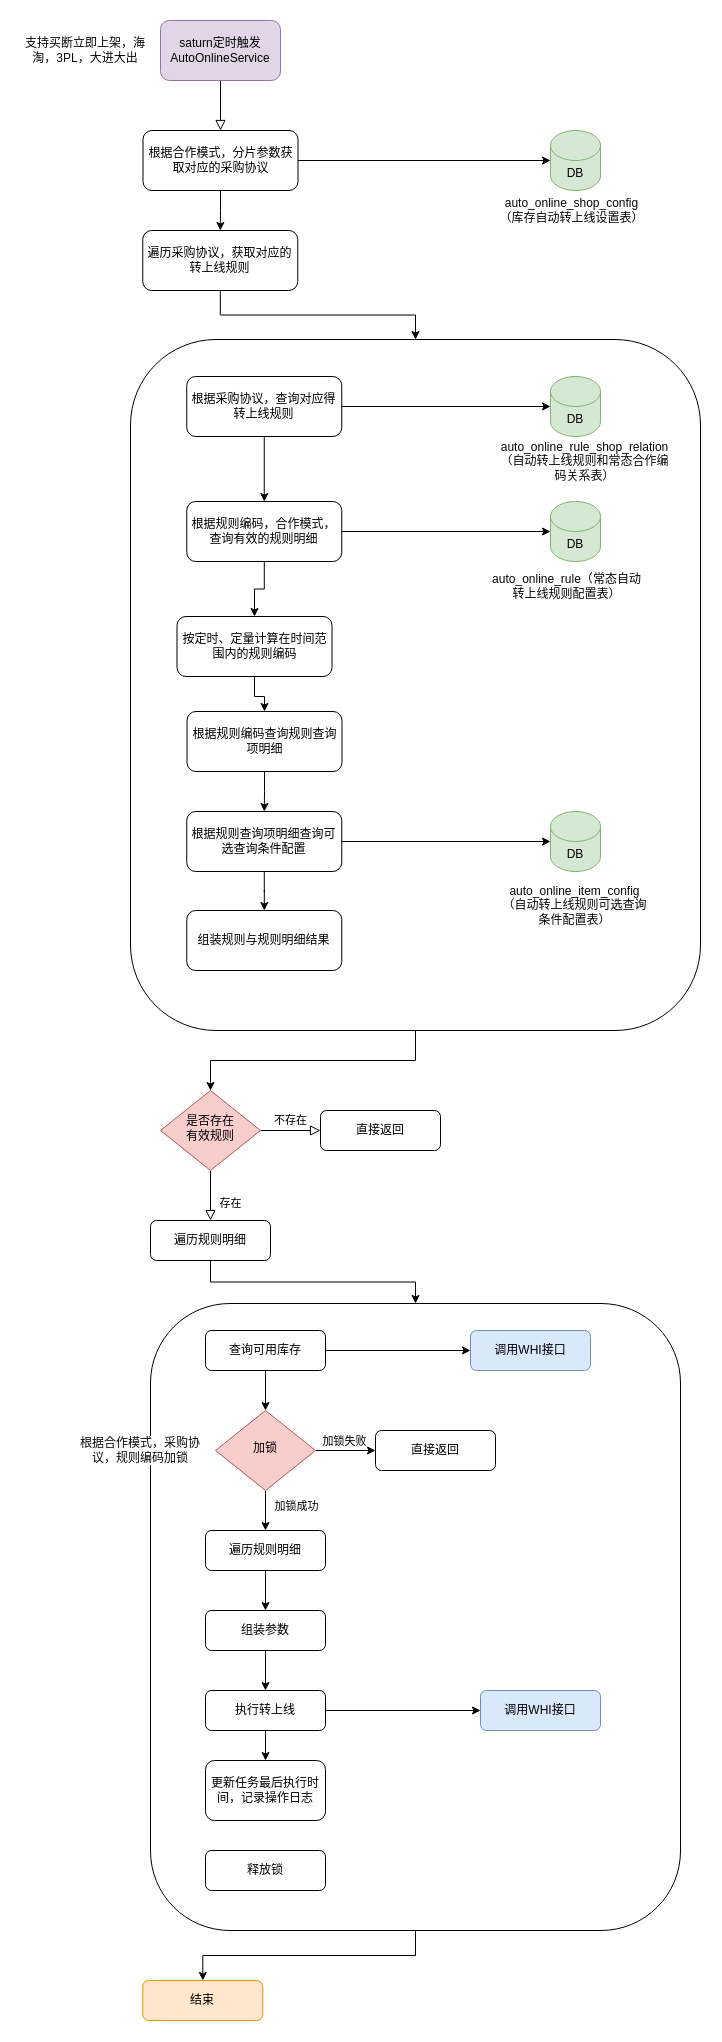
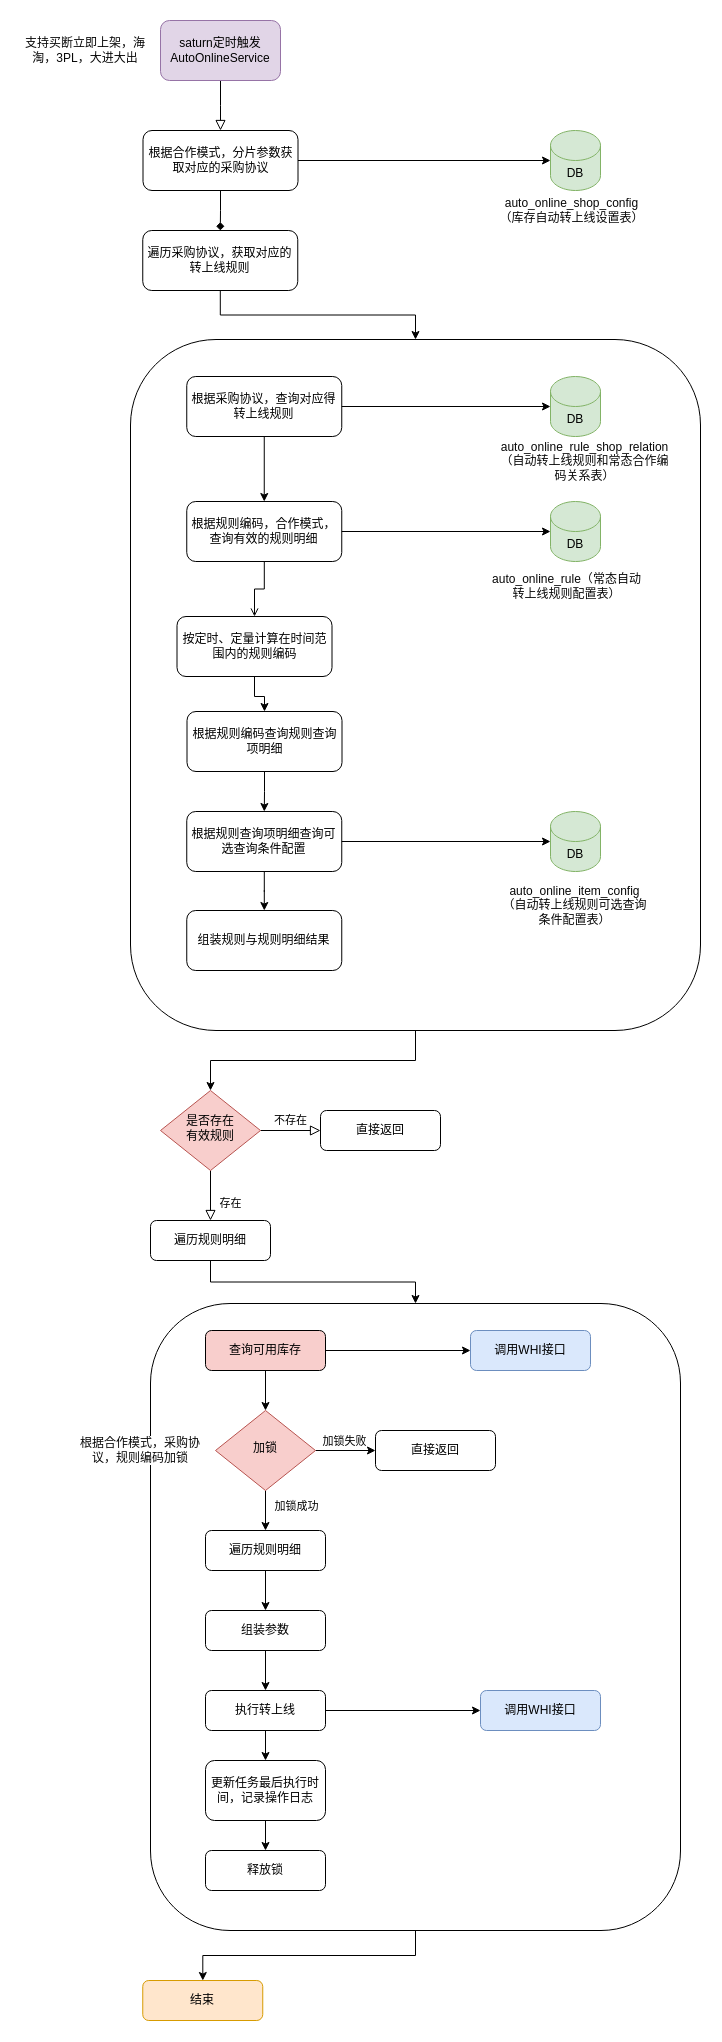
edge "根据合作模式，分片参数获取对应的采购协议" -> "遍历采购协议，获取对应的转上线规则": arrowhead classic -> diamond
edge "根据规则编码，合作模式，查询有效的规则明细" -> "按定时、定量计算在时间范围内的规则编码": arrowhead classic -> open
node "查询可用库存": fillcolor #ffffff -> #f8cecc
edge "更新任务最后执行时间，记录操作日志" -> "释放锁": added
